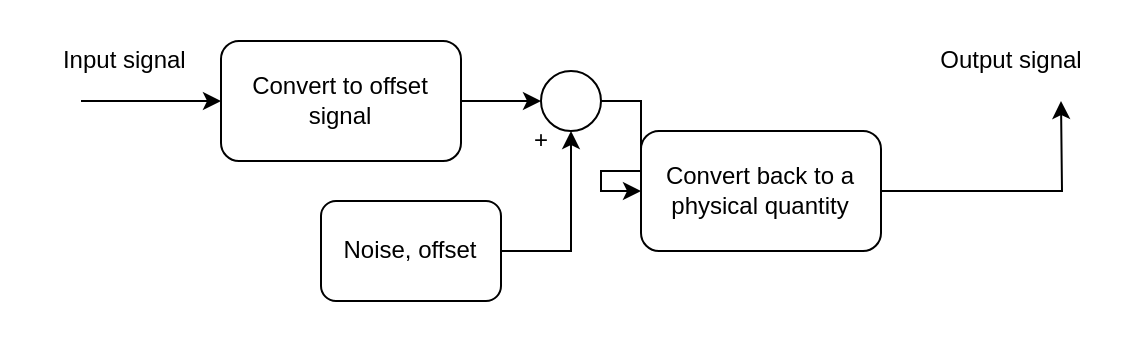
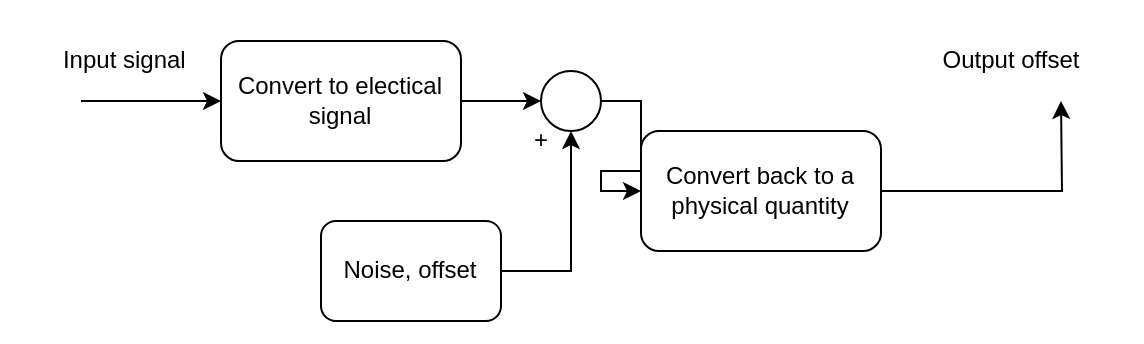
node "Output signal": label "Output signal" -> "Output offset"
node "Convert to offset signal": label "Convert to offset signal" -> "Convert to electical signal"
node "Noise, offset": moved (411, 251) -> (411, 271)
